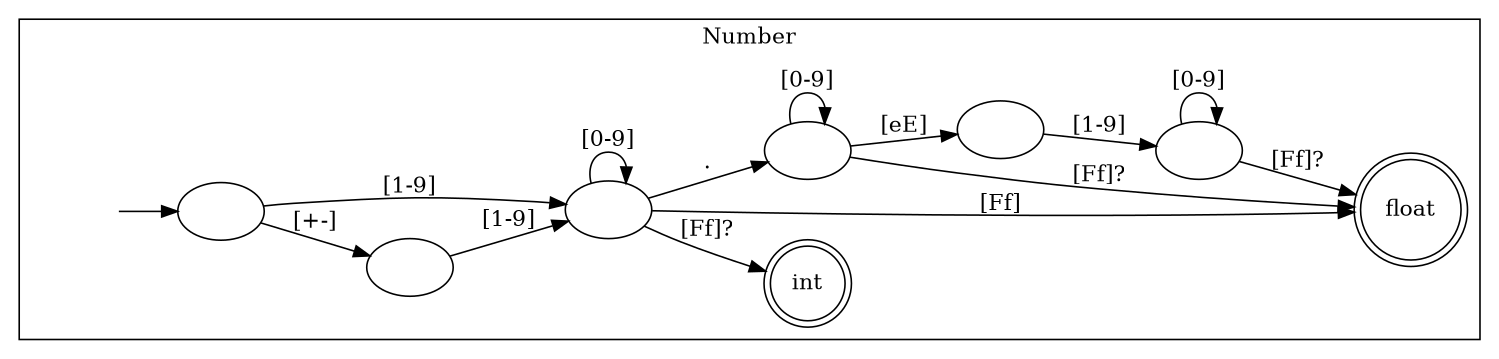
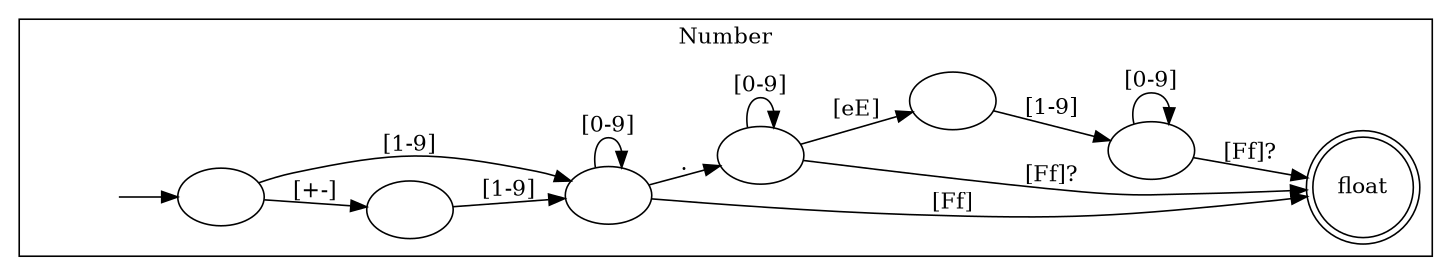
node "int": removed
